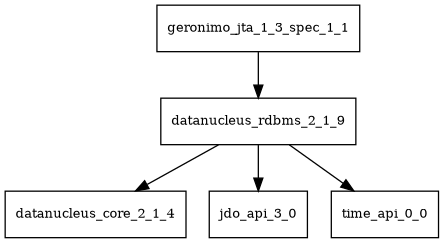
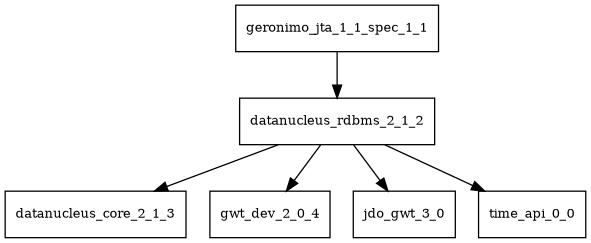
node "geronimo_jta_1_3_spec_1_1": label "geronimo_jta_1_3_spec_1_1" -> "geronimo_jta_1_1_spec_1_1"
node "datanucleus_rdbms_2_1_9": label "datanucleus_rdbms_2_1_9" -> "datanucleus_rdbms_2_1_2"
node "datanucleus_core_2_1_4": label "datanucleus_core_2_1_4" -> "datanucleus_core_2_1_3"
node "jdo_api_3_0": label "jdo_api_3_0" -> "jdo_gwt_3_0"
node "gwt_dev_2_0_4": added
